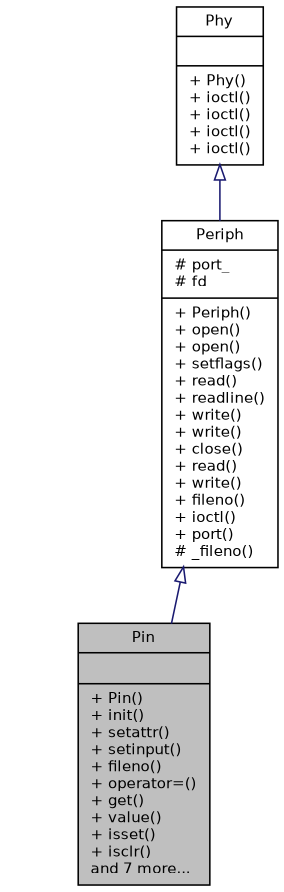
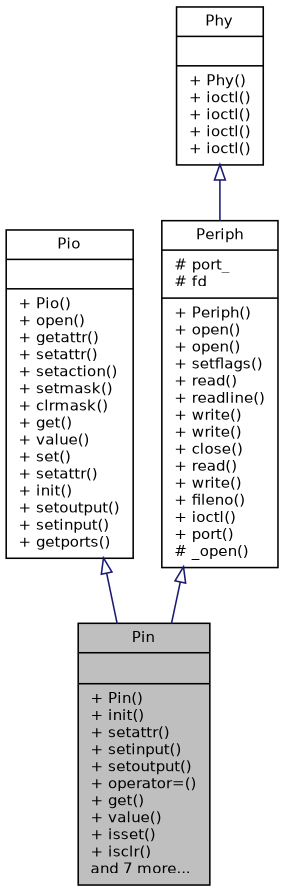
node "Pio": added
node "Periph": text "# _fileno()" -> "# _open()"
node "Pin": text "+ fileno()" -> "+ setoutput()"
